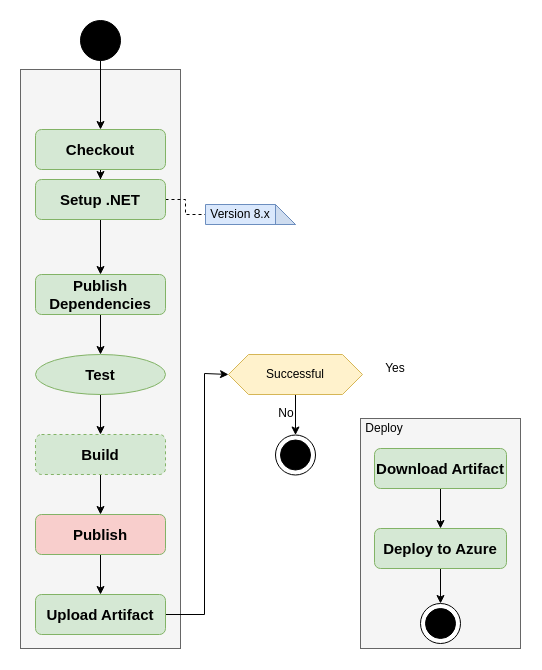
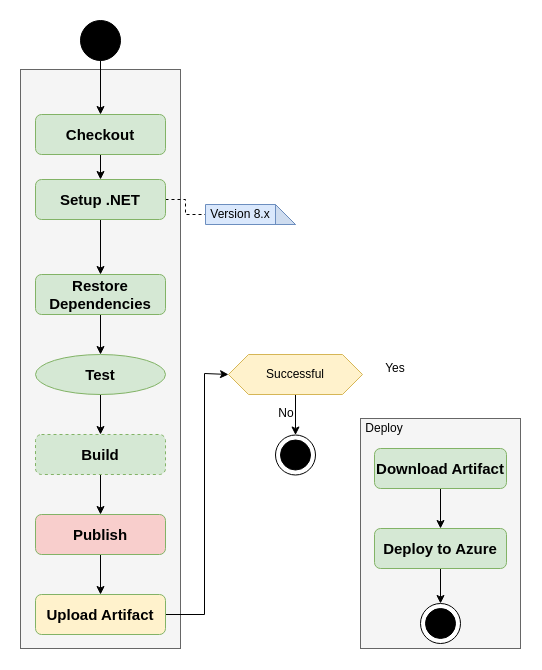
node "Checkout": moved (101, 150) -> (101, 135)
node "Publish Dependencies": label "Publish Dependencies" -> "Restore Dependencies"
node "Upload Artifact": fillcolor #d5e8d4 -> #fff2cc
